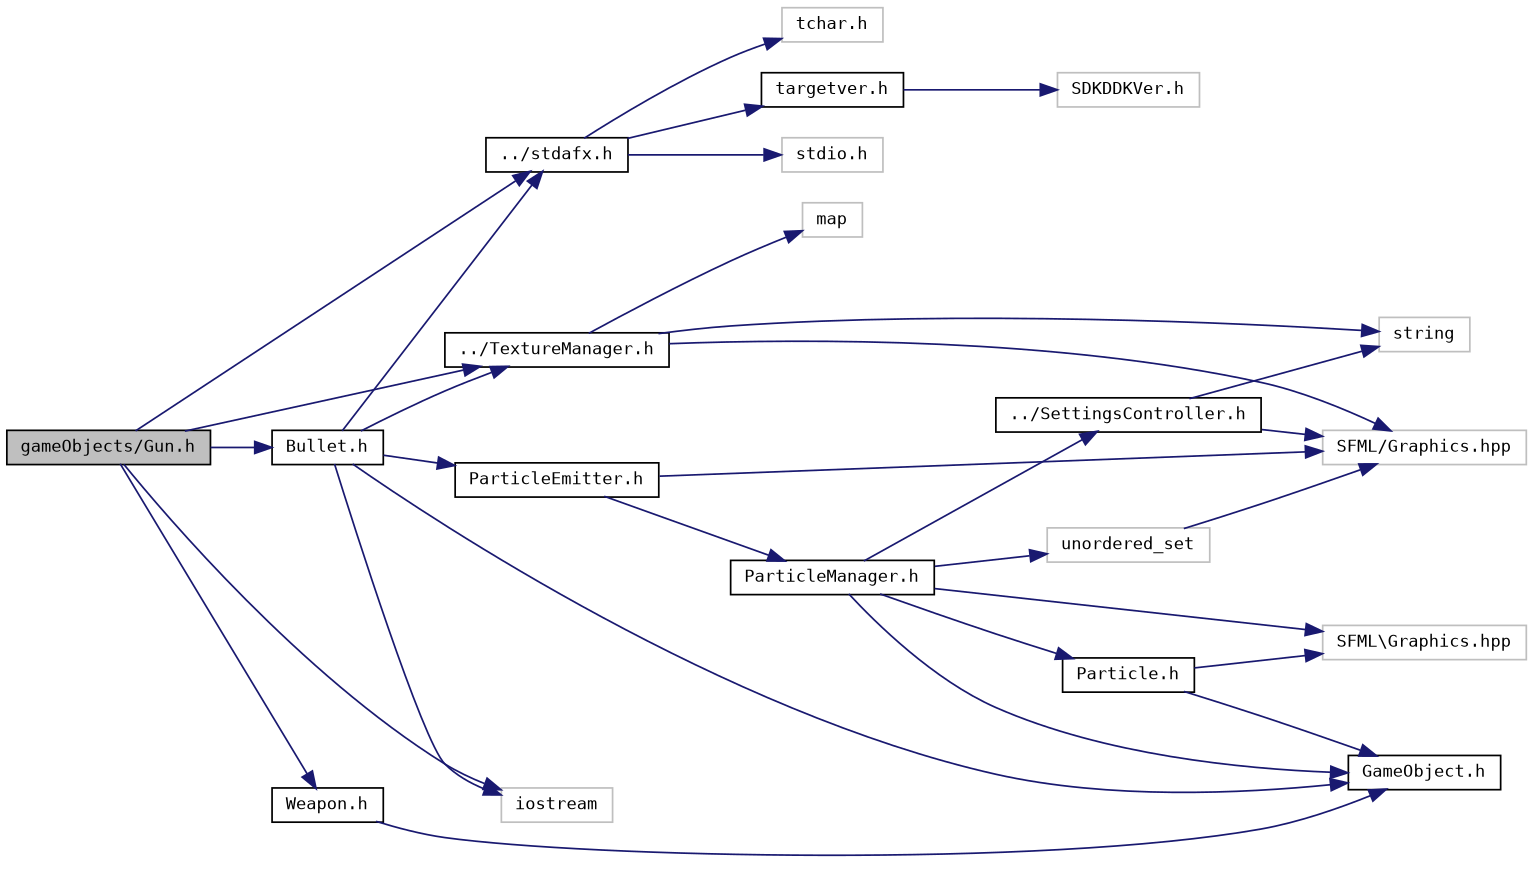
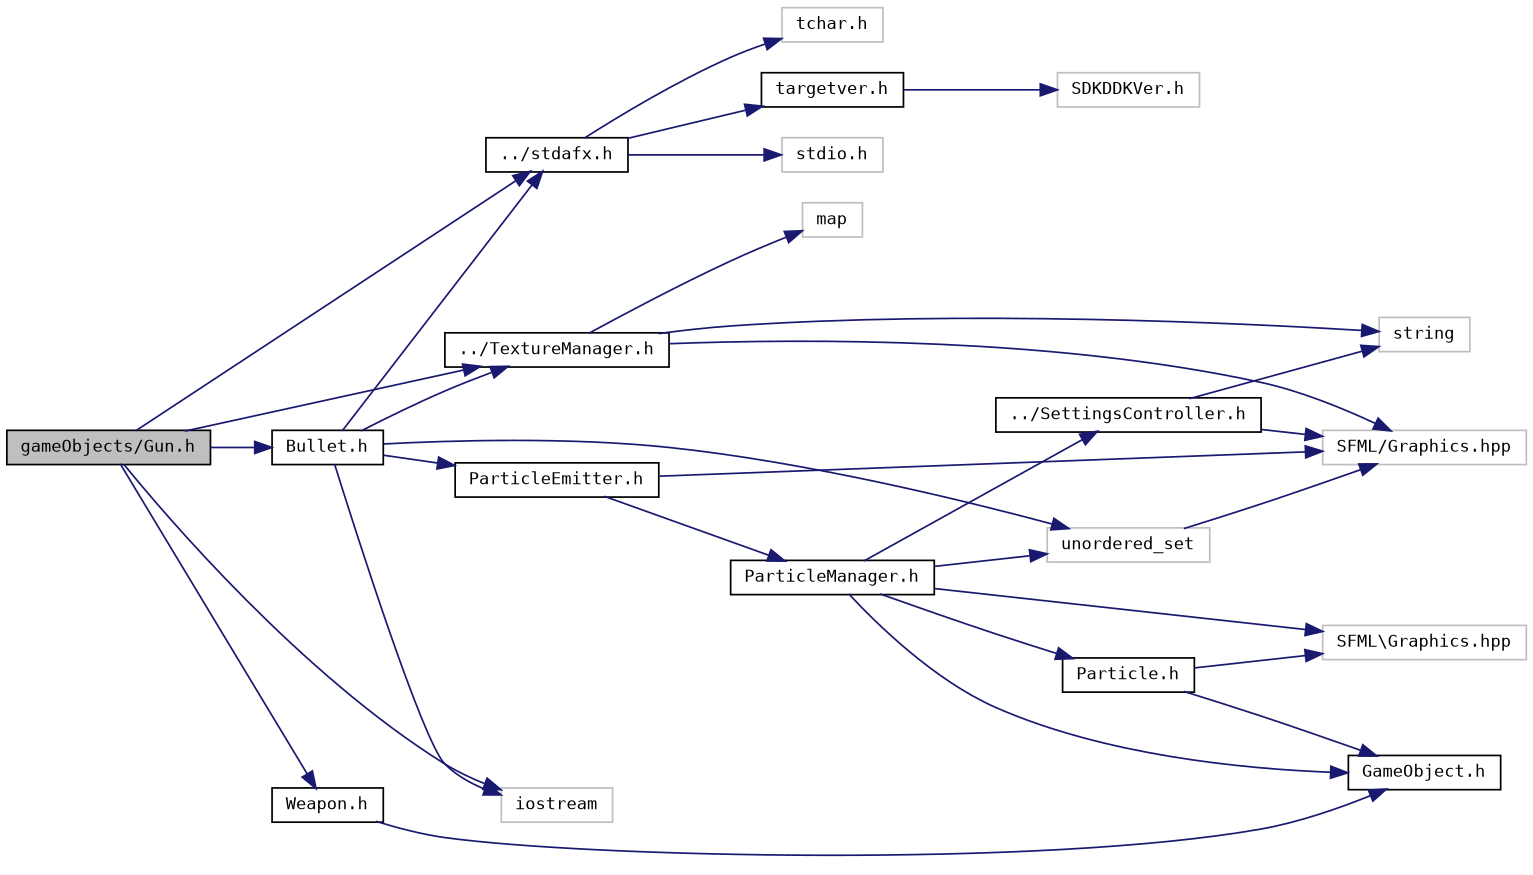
edge "Bullet.h" -> "GameObject.h": now "Bullet.h" -> "unordered_set"
